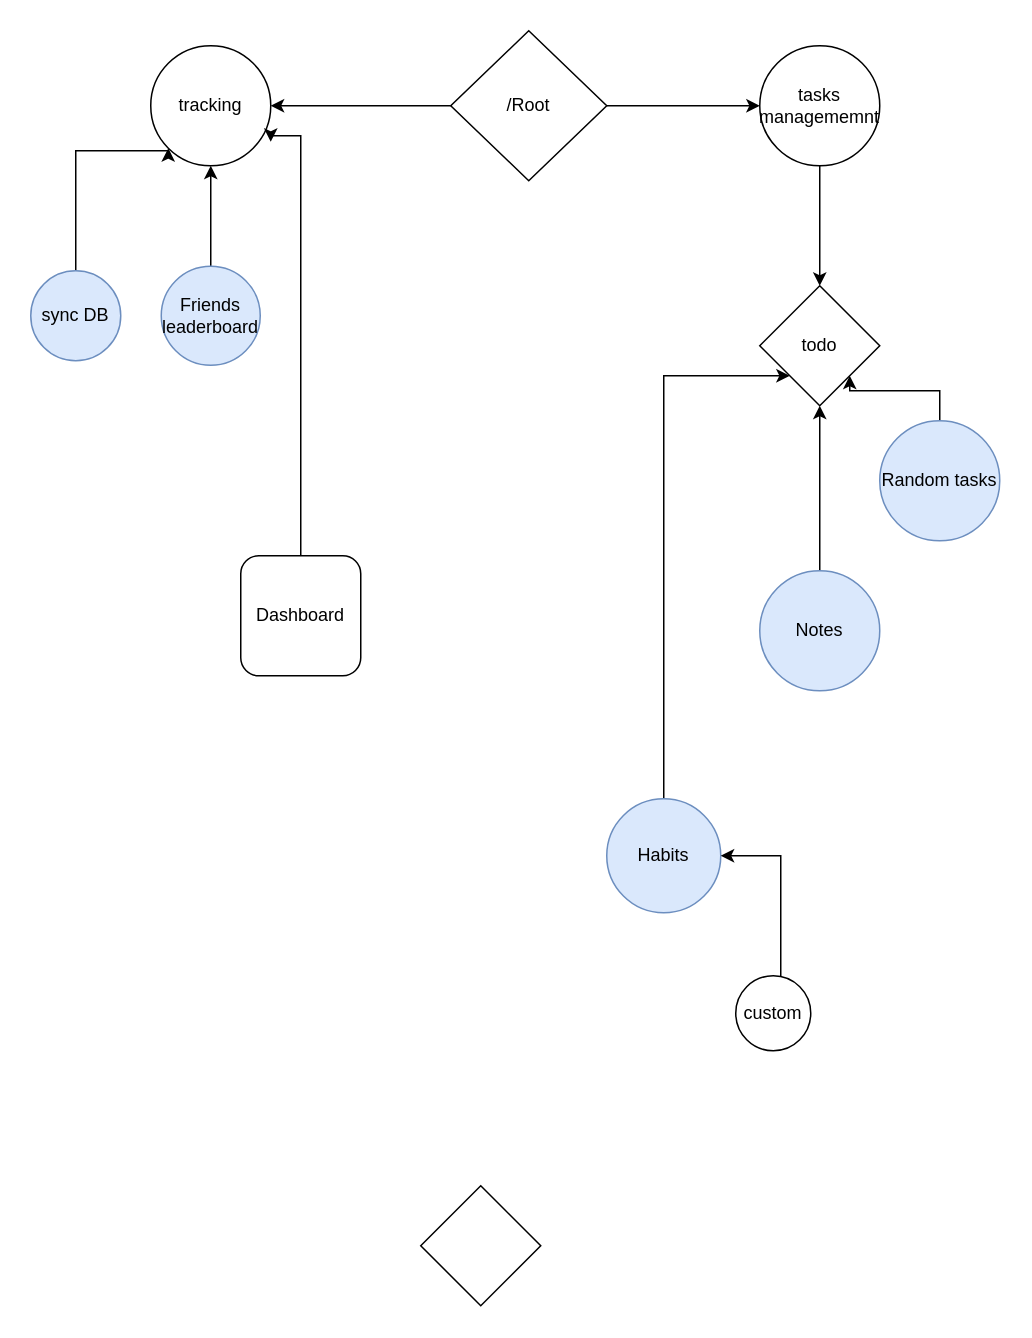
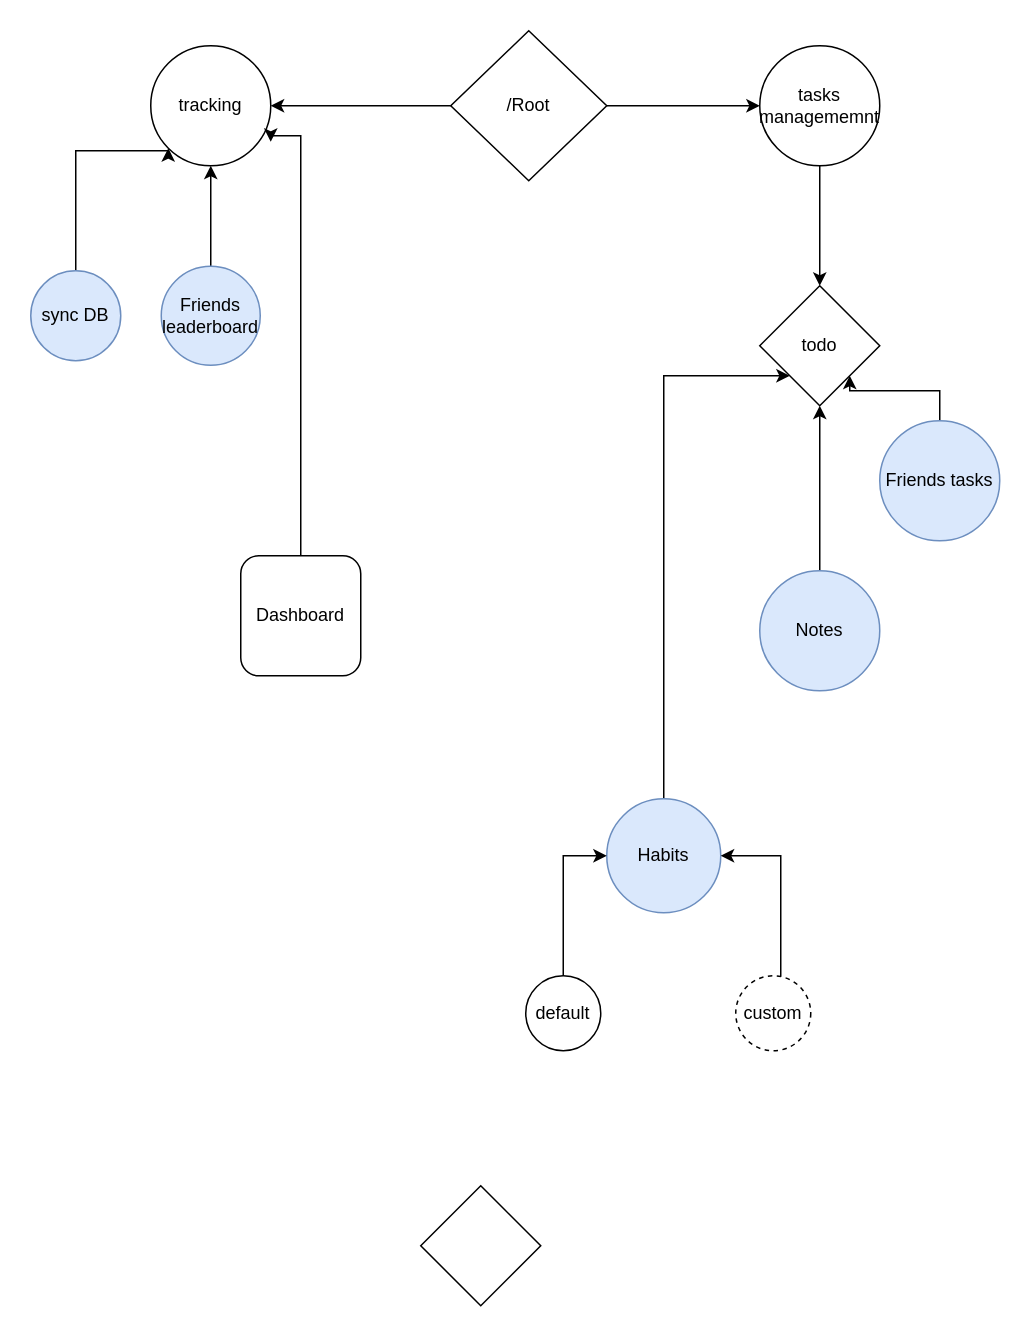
node "Random tasks": label "Random tasks" -> "Friends tasks"
edge "default" -> "Habits": added
node "default": added
node "custom": style solid -> dashed
